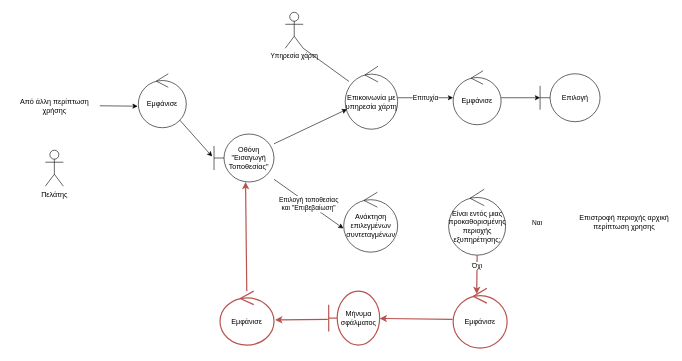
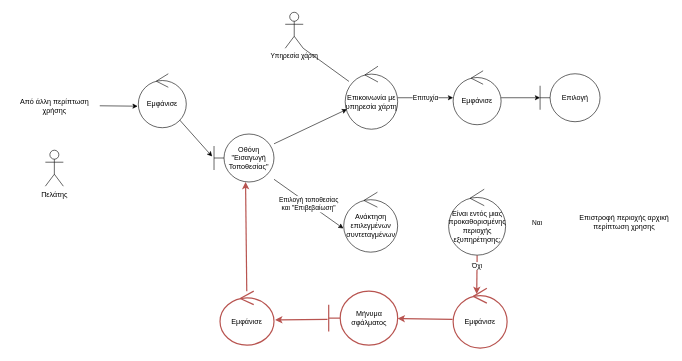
node "Μήνυμα σφάλματος": size 51x54 -> 69x54
